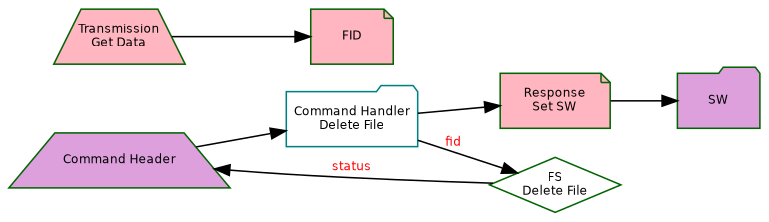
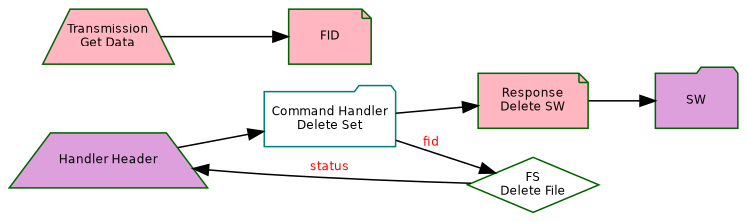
node "Response Set SW": label "Response Set SW" -> "Response Delete SW"
node "Command Handler Delete File": label "Command Handler Delete File" -> "Command Handler Delete Set"
node "Command Header": label "Command Header" -> "Handler Header"
